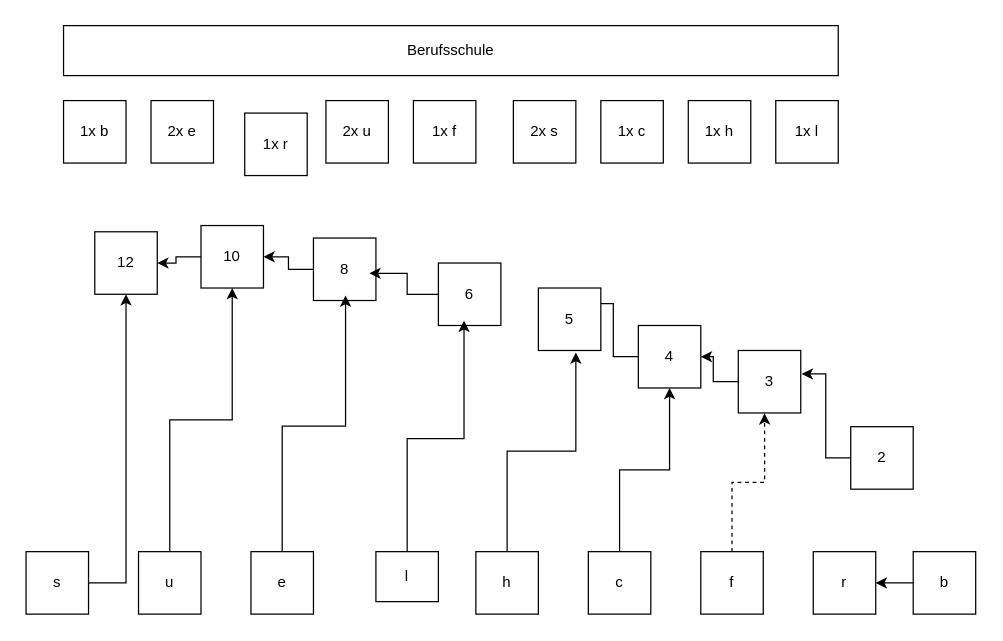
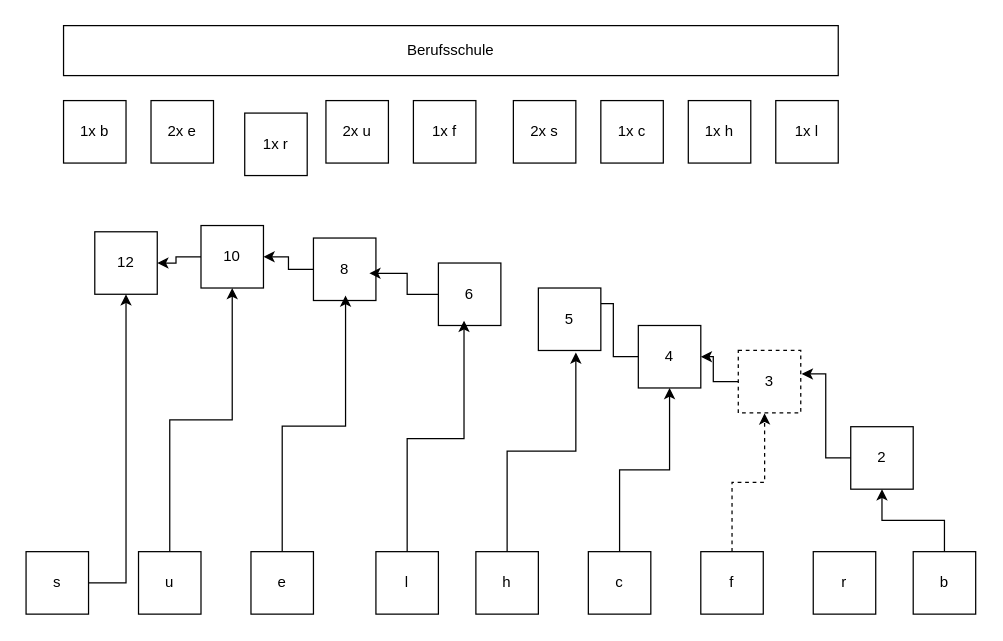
node "3": style solid -> dashed
node "l": size 63x50 -> 63x63
edge "b" -> "r": now "b" -> "2"
